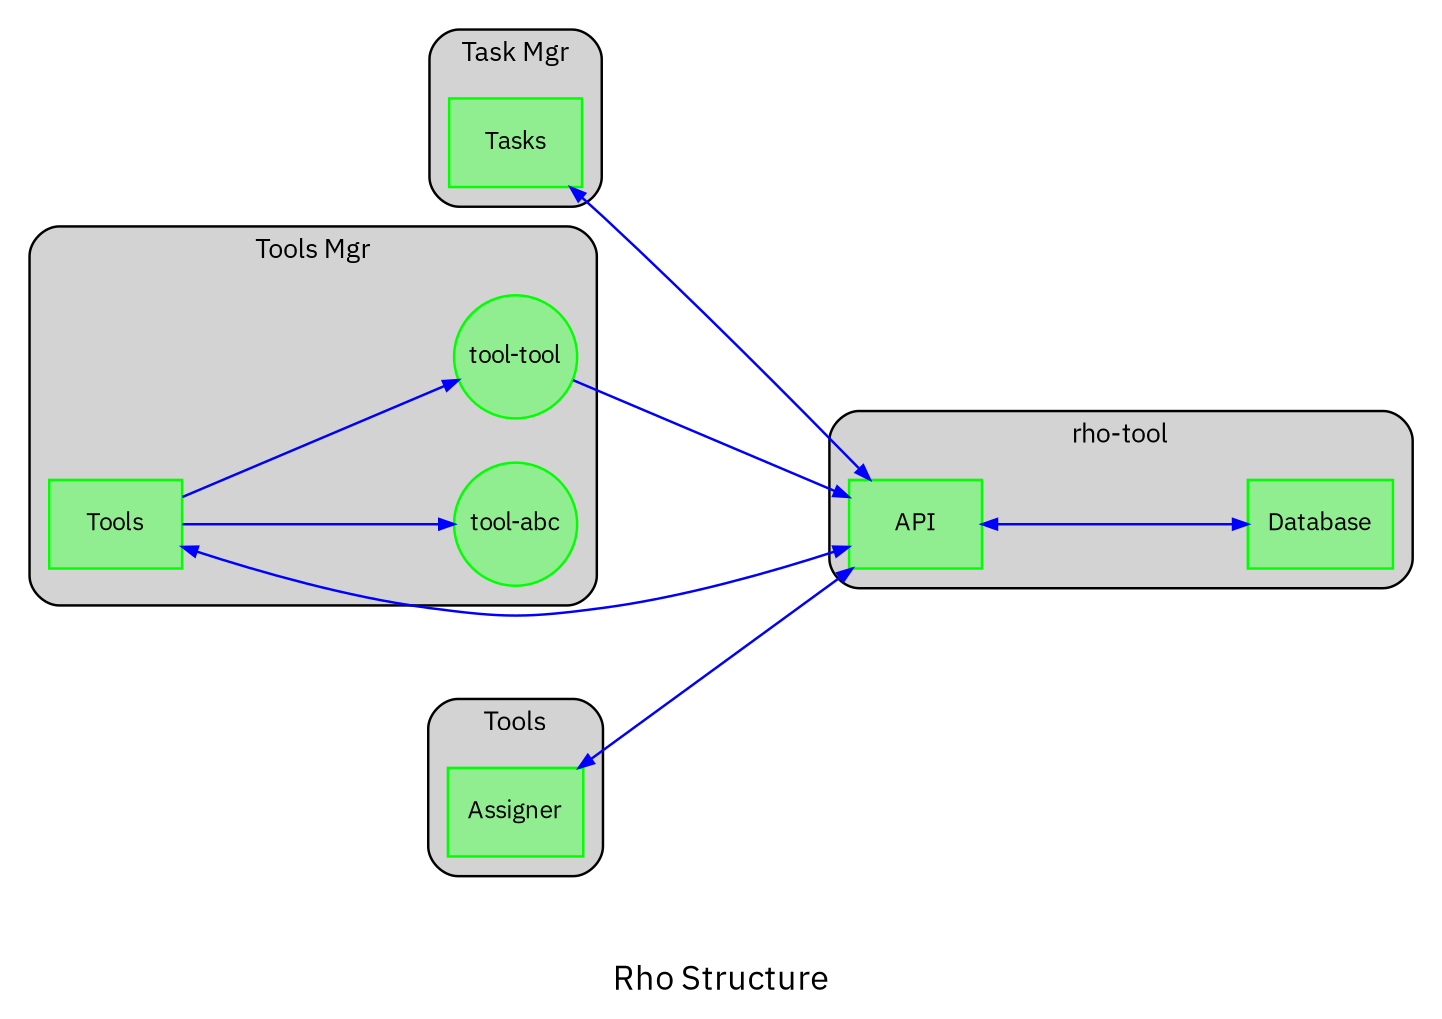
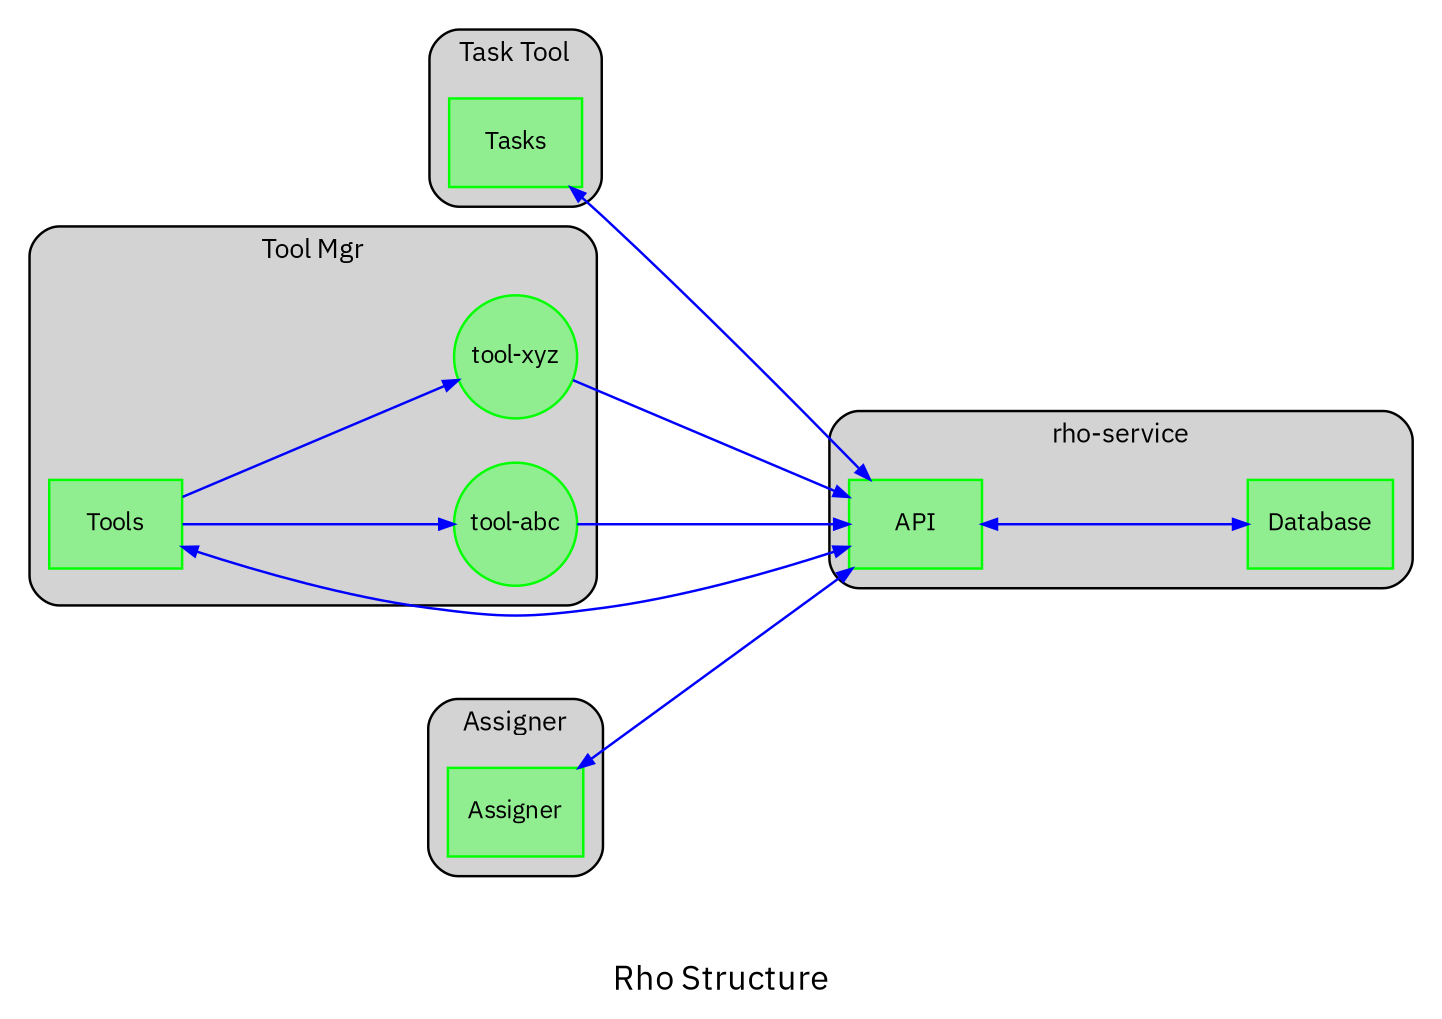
cluster "Task Mgr": label "Task Mgr" -> "Task Tool"
cluster "Tools Mgr": label "Tools Mgr" -> "Tool Mgr"
node "tool-tool": label "tool-tool" -> "tool-xyz"
cluster "rho-tool": label "rho-tool" -> "rho-service"
edge "tool-abc" -> "API": added
cluster "Tools": label "Tools" -> "Assigner"
